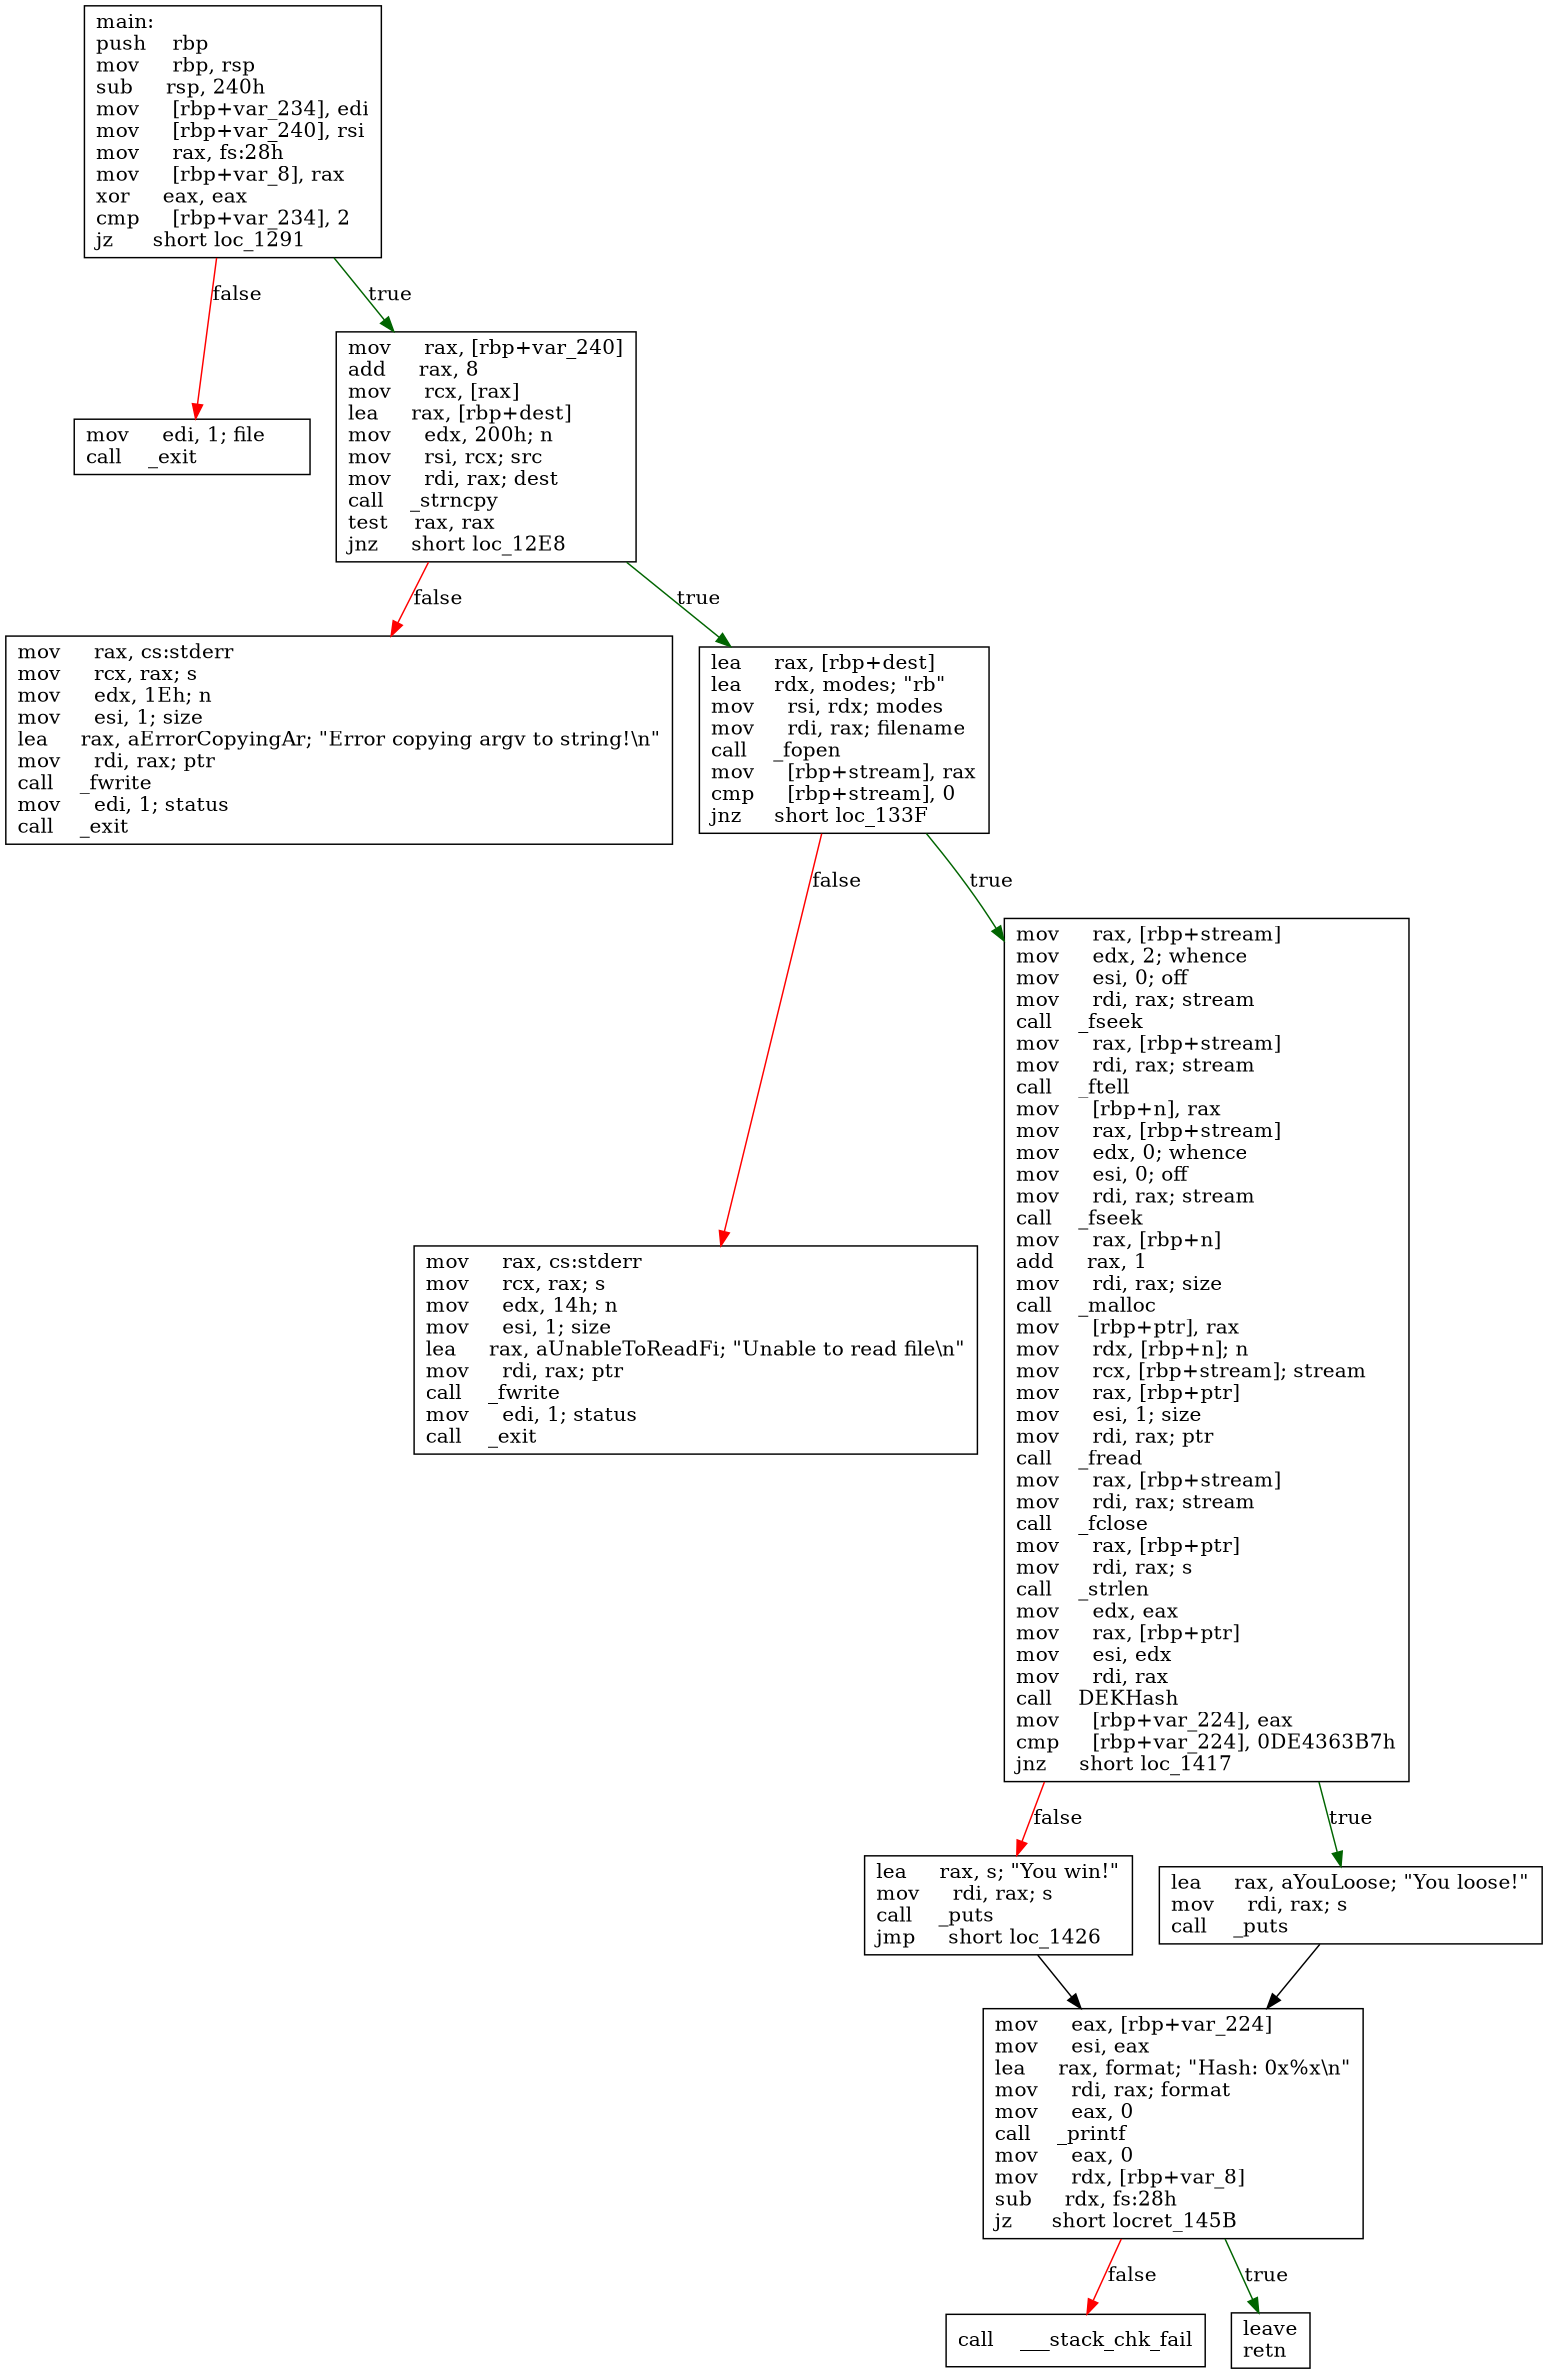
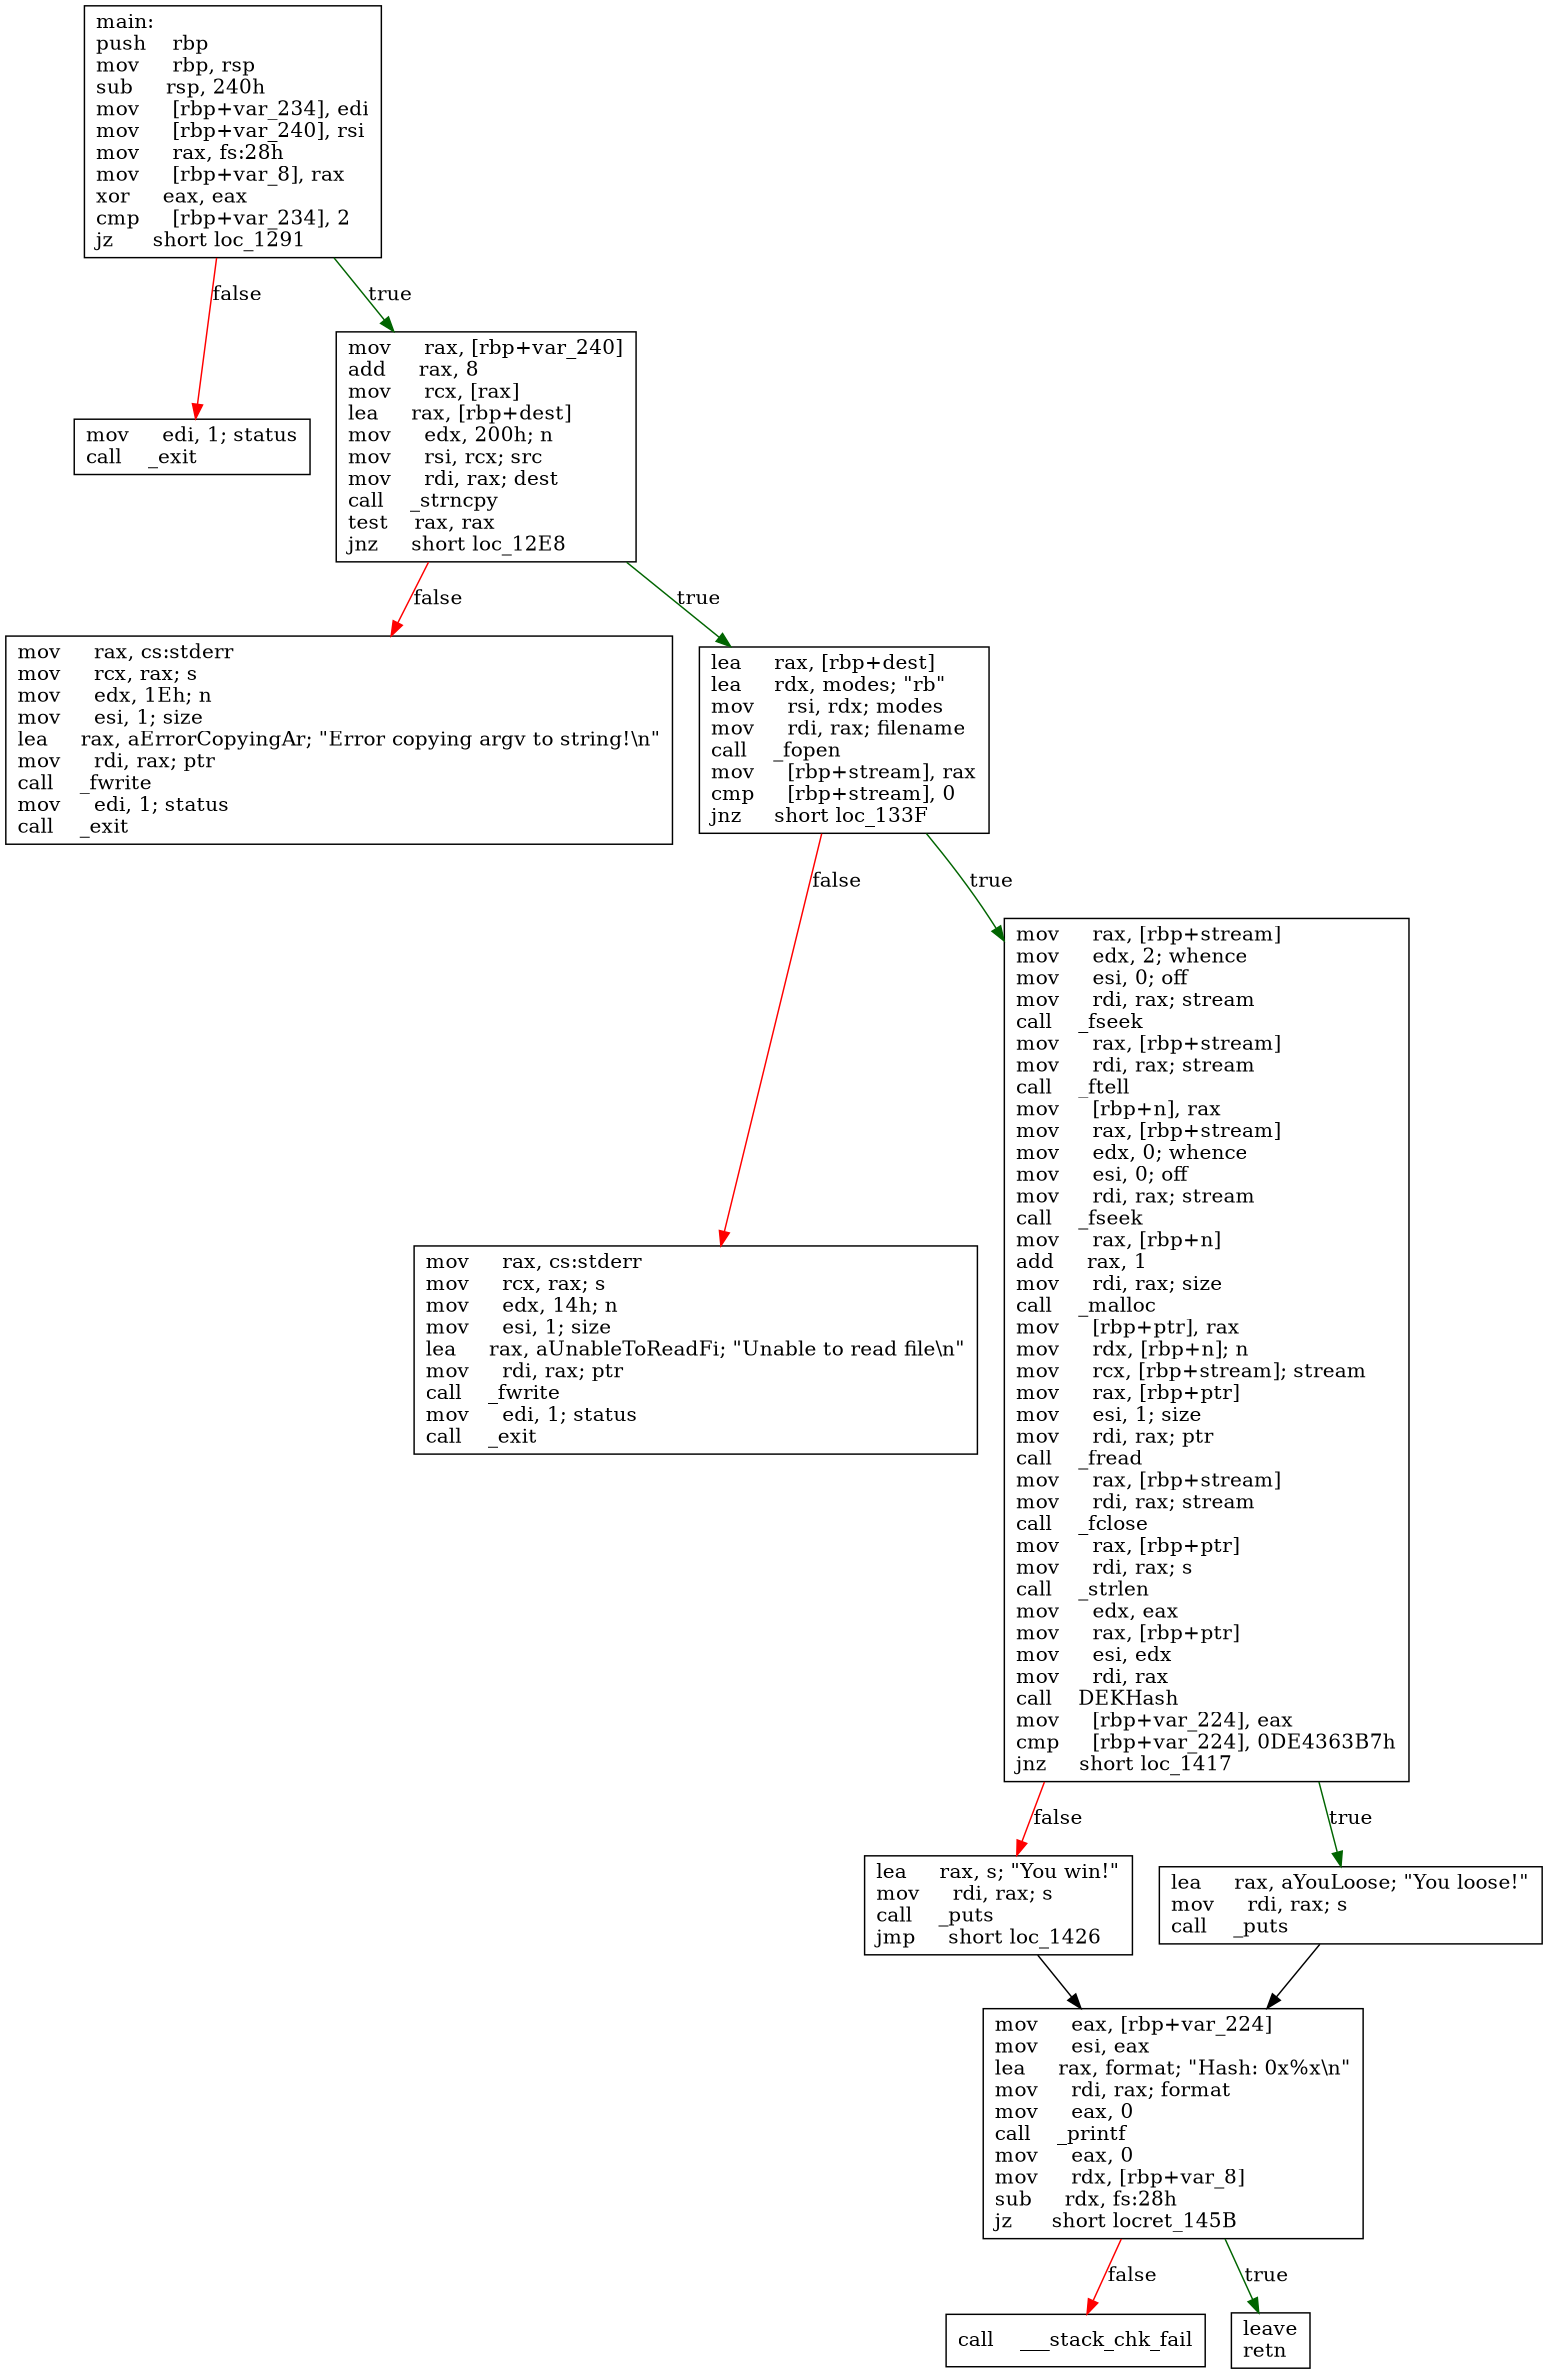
node "mov     edi, 1; file call    _exit": label "mov     edi, 1; file call    _exit" -> "mov     edi, 1; status call    _exit"
